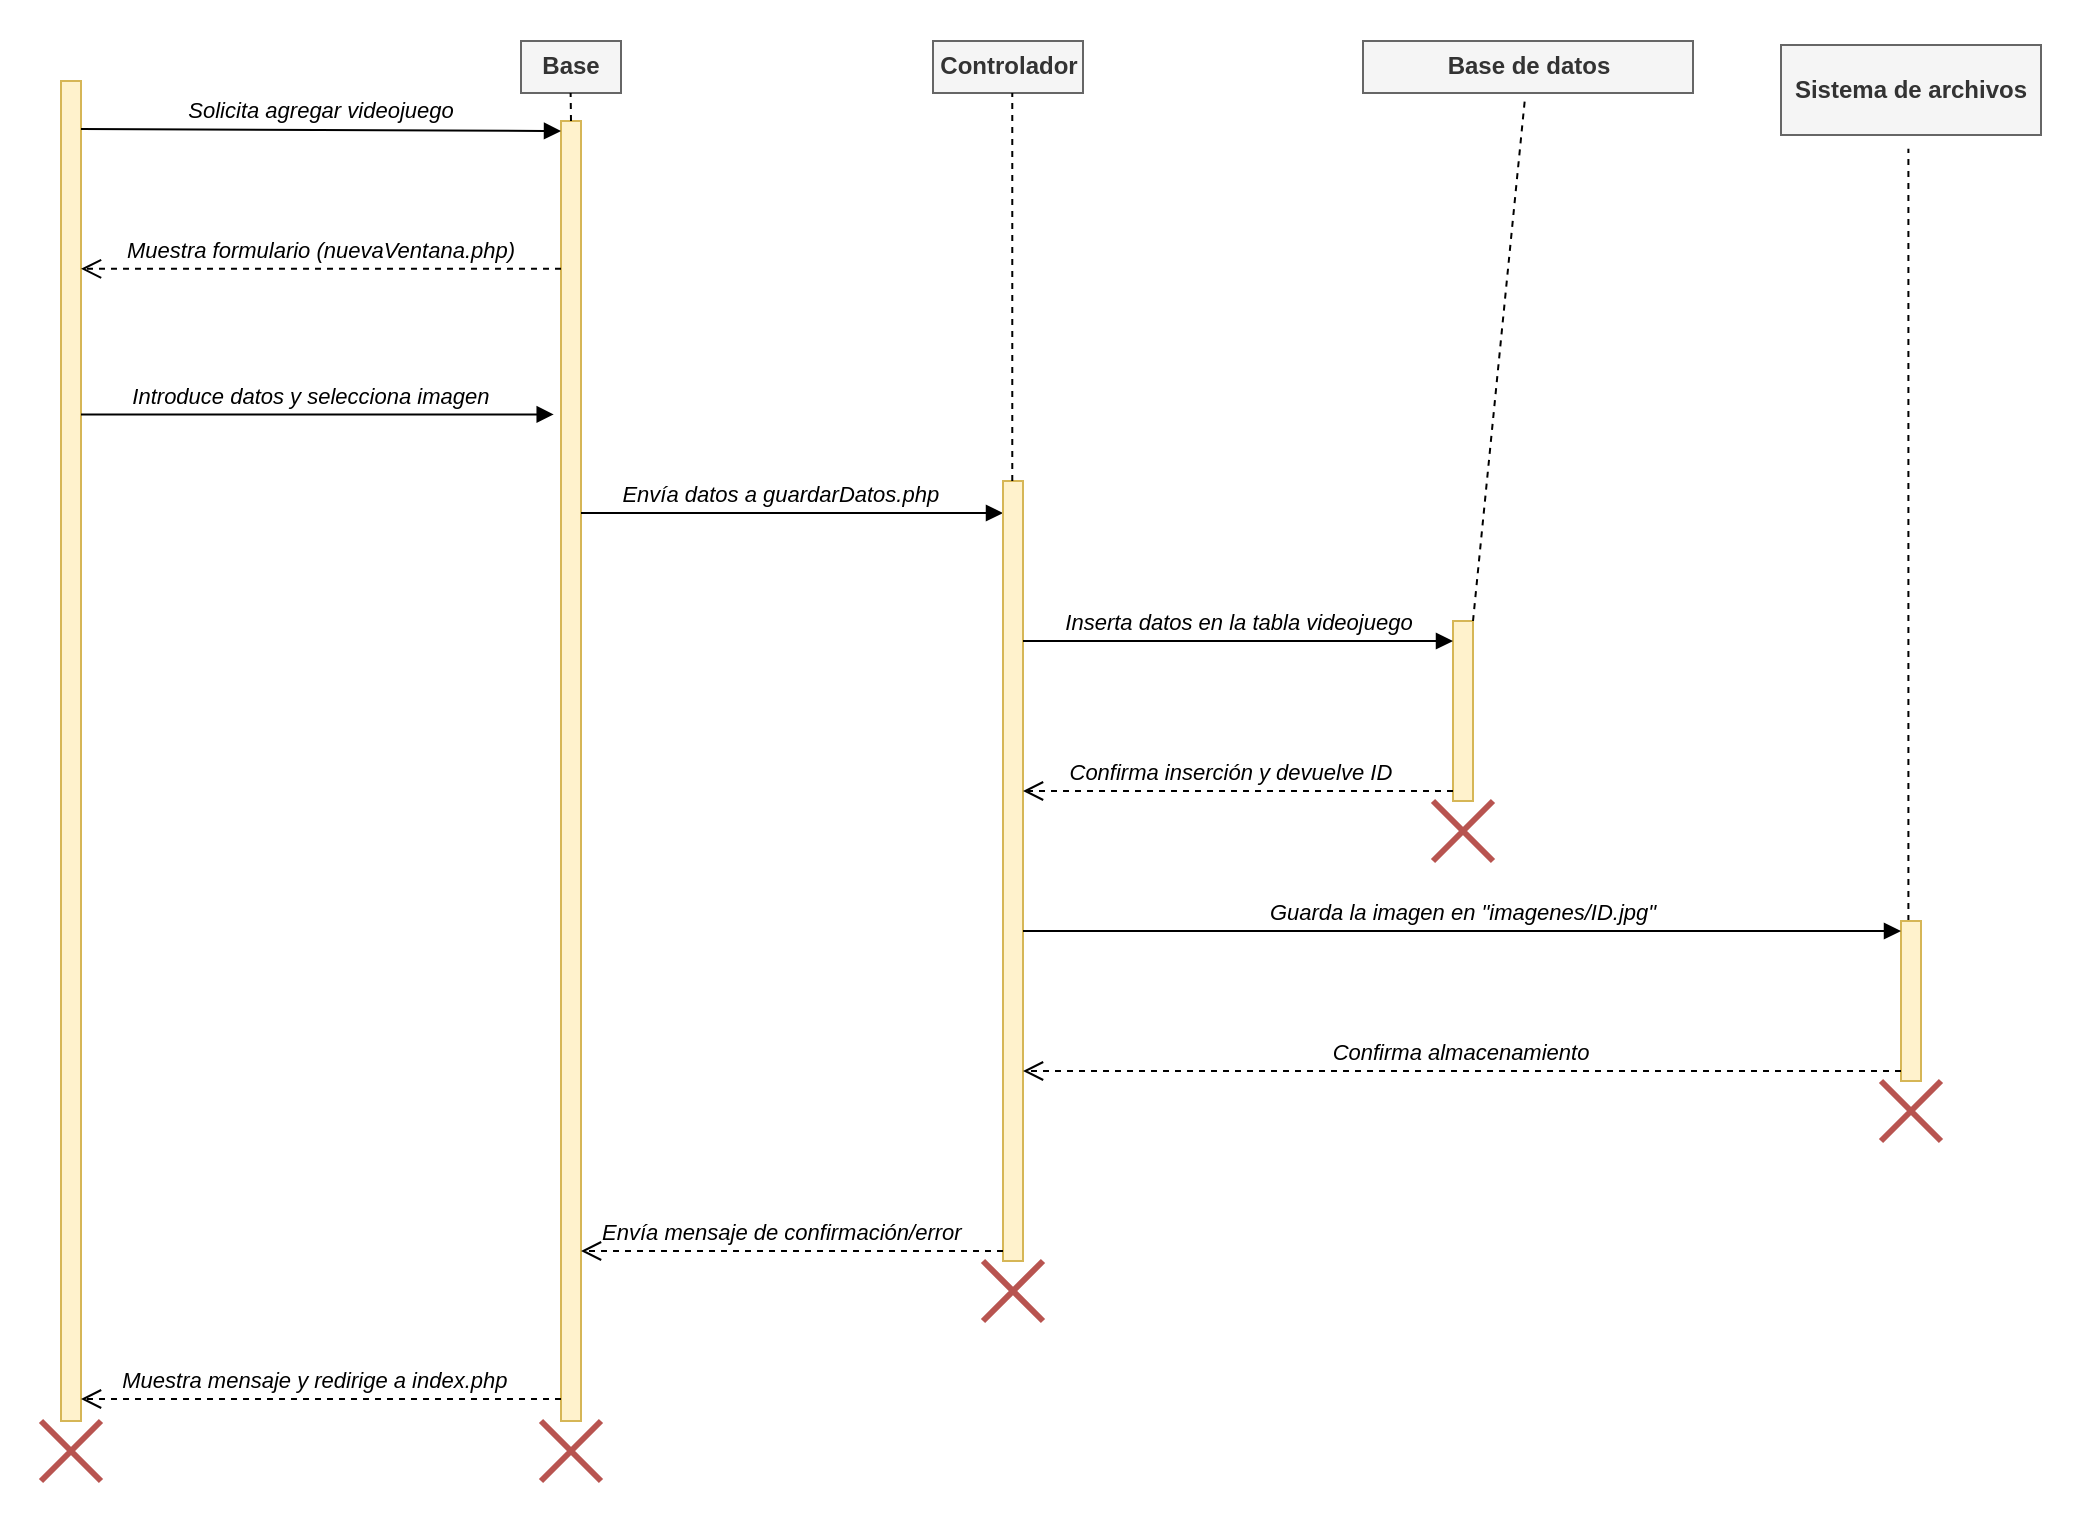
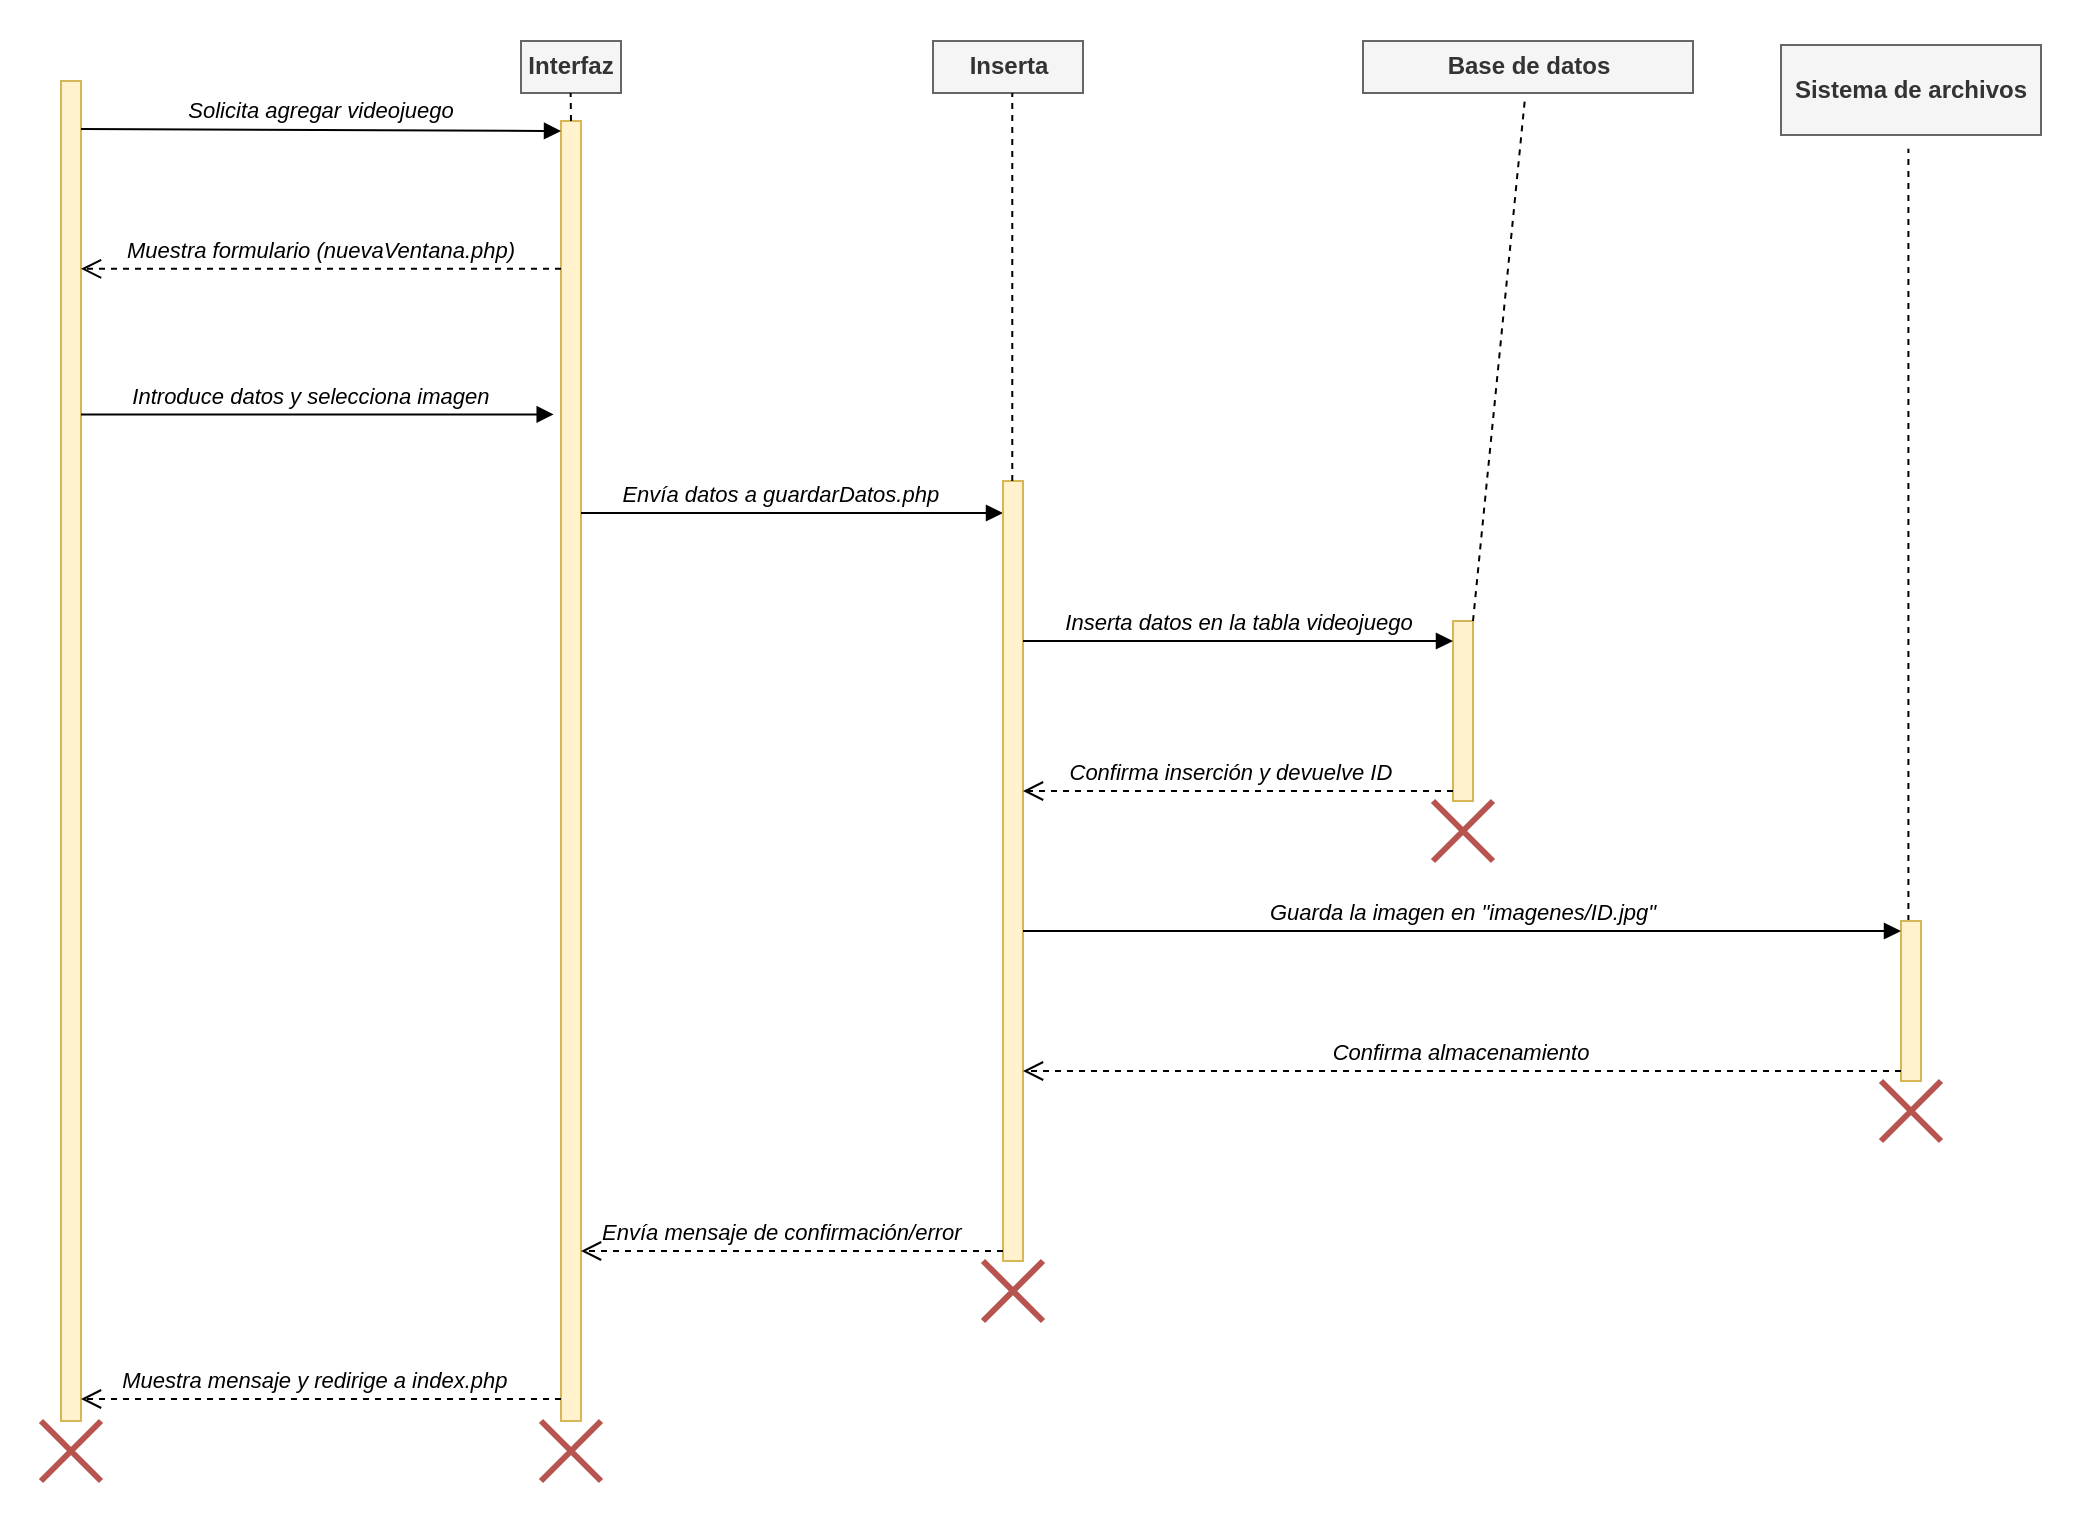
node "Base": label "Base" -> "Interfaz"
node "Controlador": label "Controlador" -> "Inserta"
